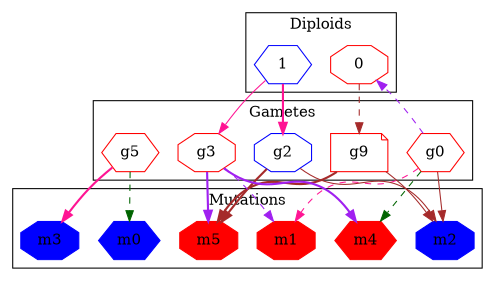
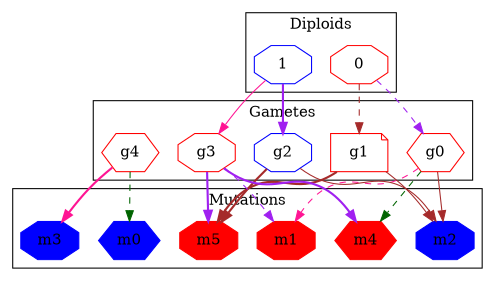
node "1": shape hexagon -> octagon
edge "1" -> "g2": color deeppink -> purple
edge "g0" -> "0": reversed
node "g5": label "g5" -> "g4"
node "g9": label "g9" -> "g1"
